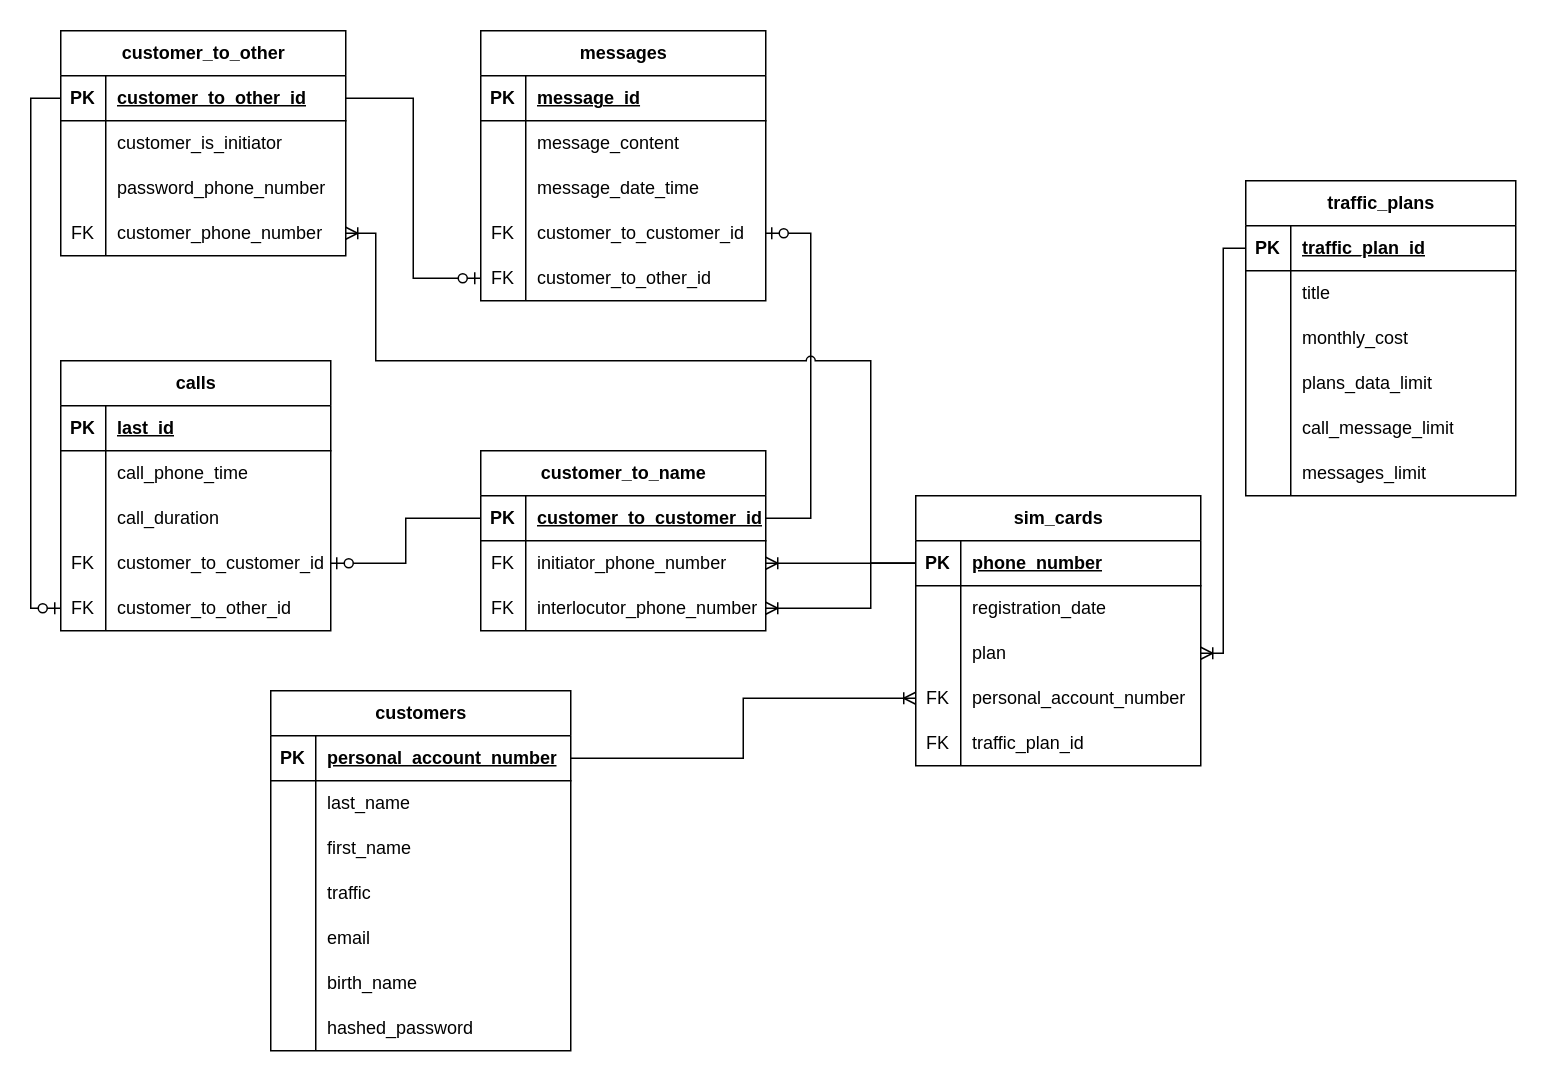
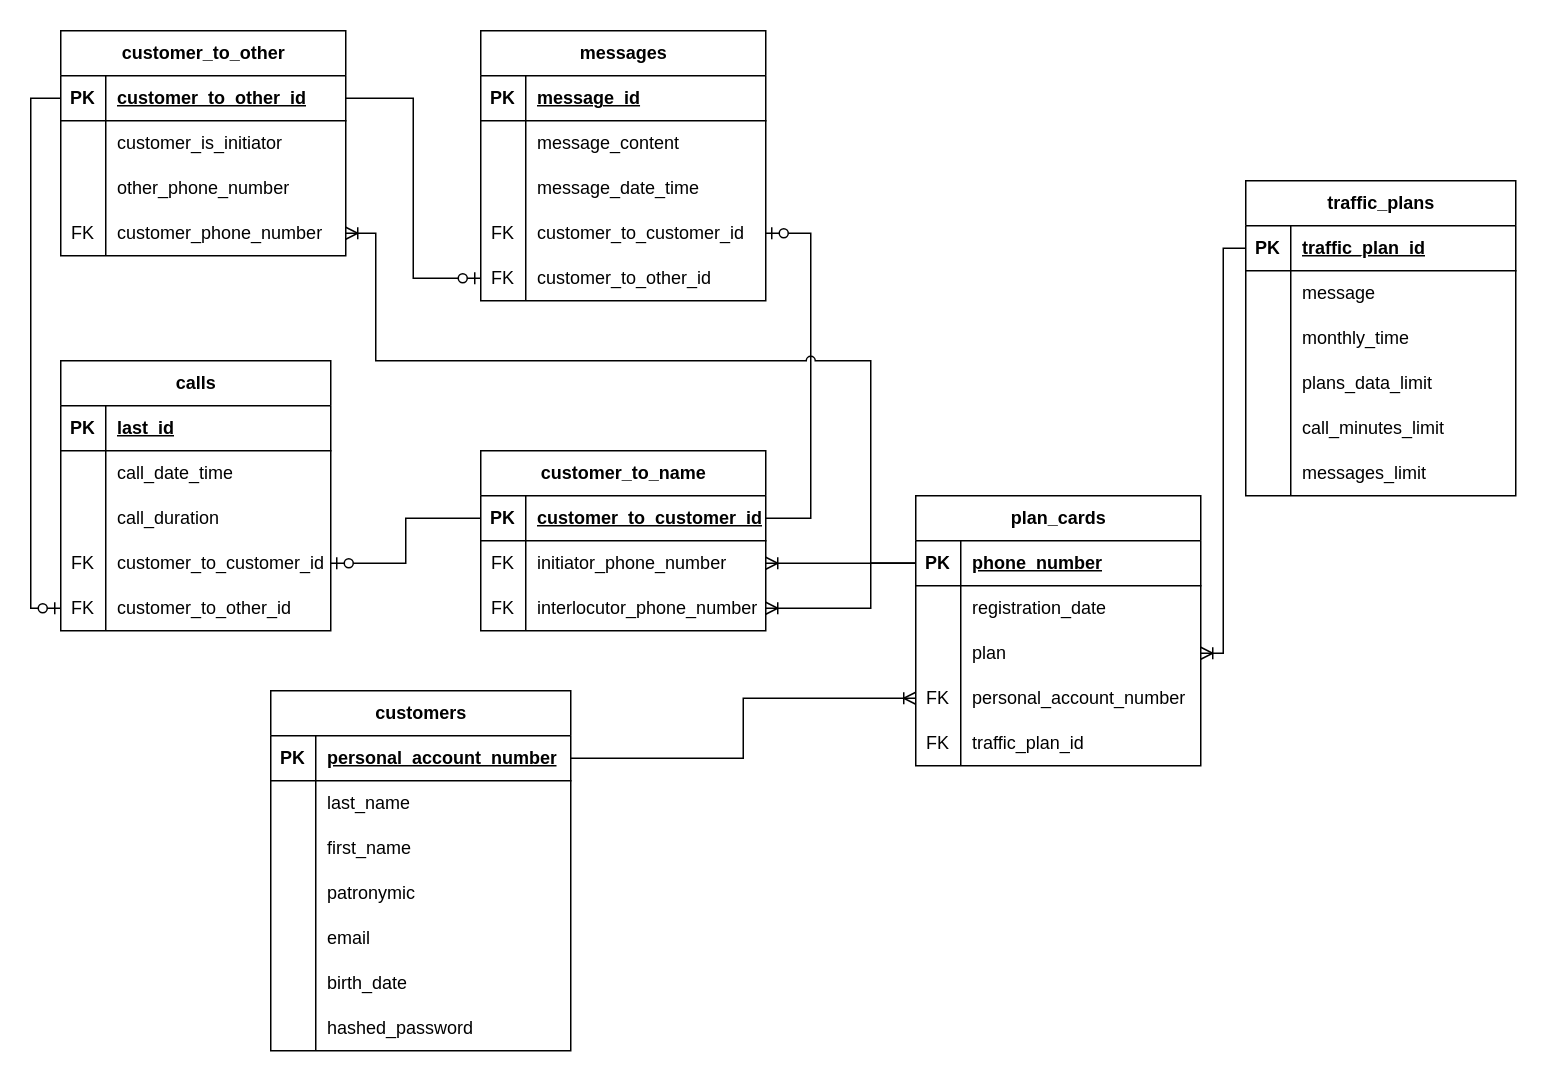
node "password_phone_number": label "password_phone_number" -> "other_phone_number"
node "title": label "title" -> "message"
node "monthly_cost": label "monthly_cost" -> "monthly_time"
node "call_message_limit": label "call_message_limit" -> "call_minutes_limit"
node "call_phone_time": label "call_phone_time" -> "call_date_time"
node "sim_cards": label "sim_cards" -> "plan_cards"
node "traffic": label "traffic" -> "patronymic"
node "birth_name": label "birth_name" -> "birth_date"
